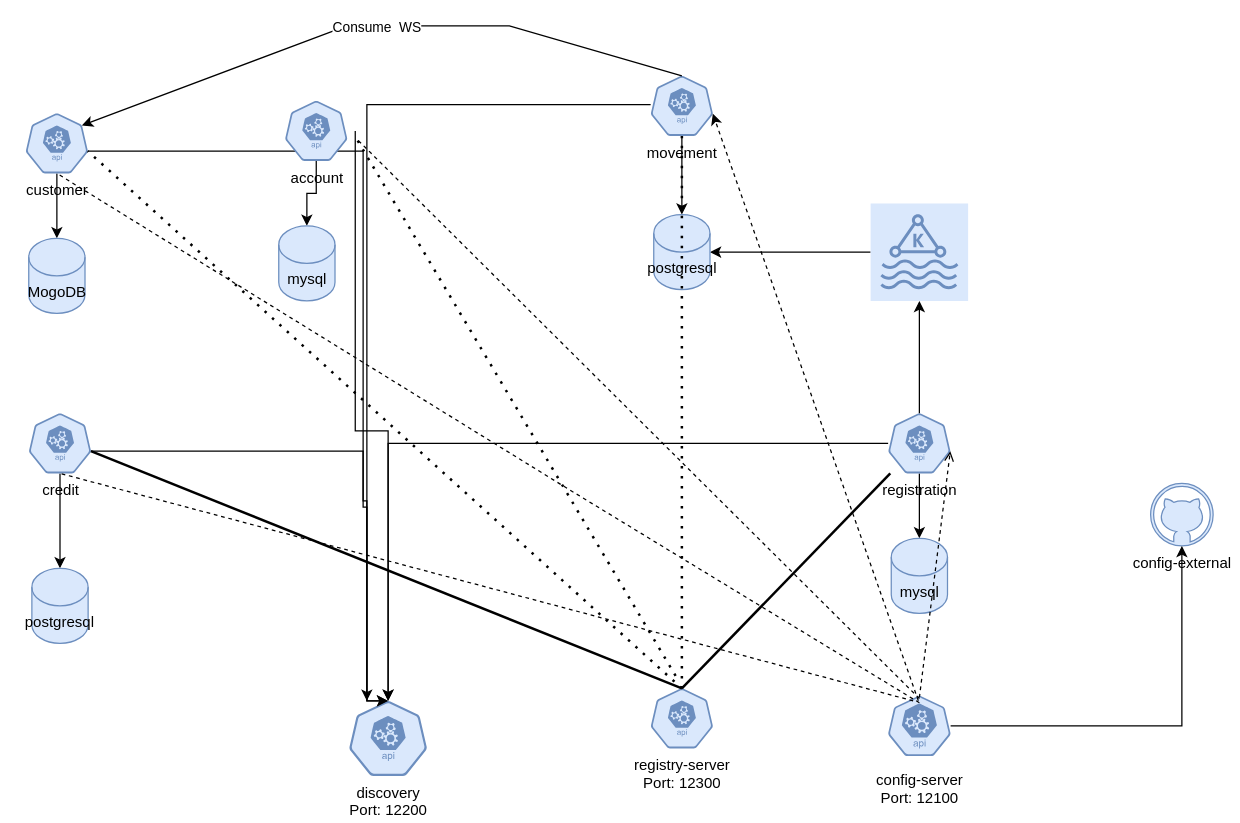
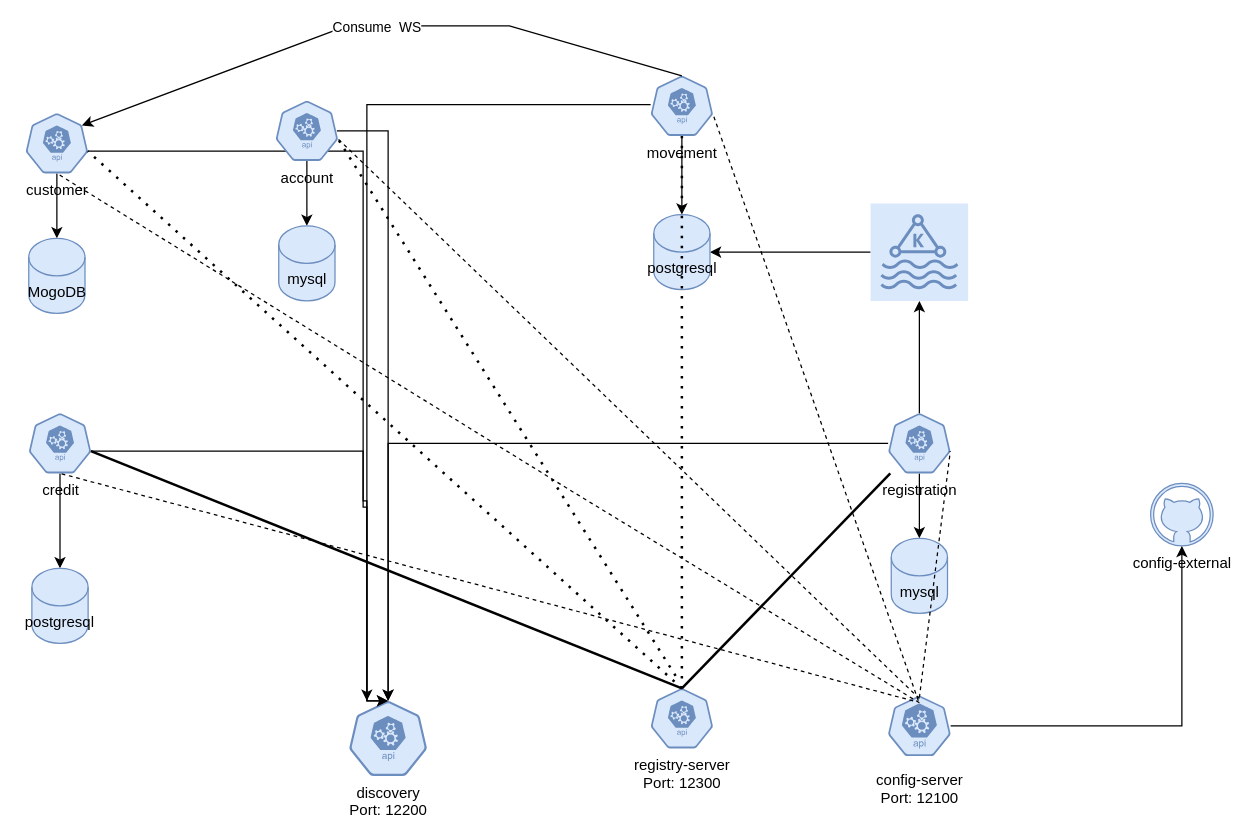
edge "config-server Port: 12100" -> "movement": arrowhead classic -> none
node "account": size 81x60 -> 63x60
edge "config-server Port: 12100" -> "registration": arrowhead open -> none
